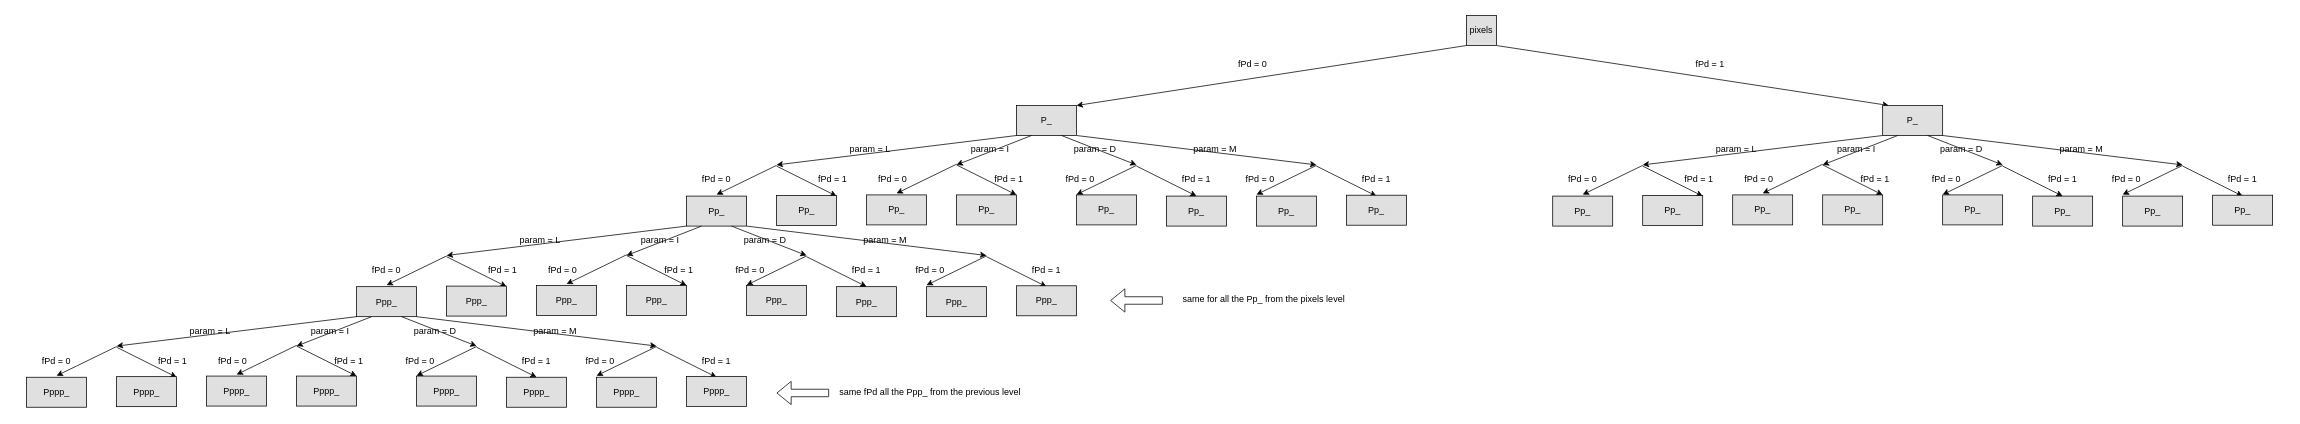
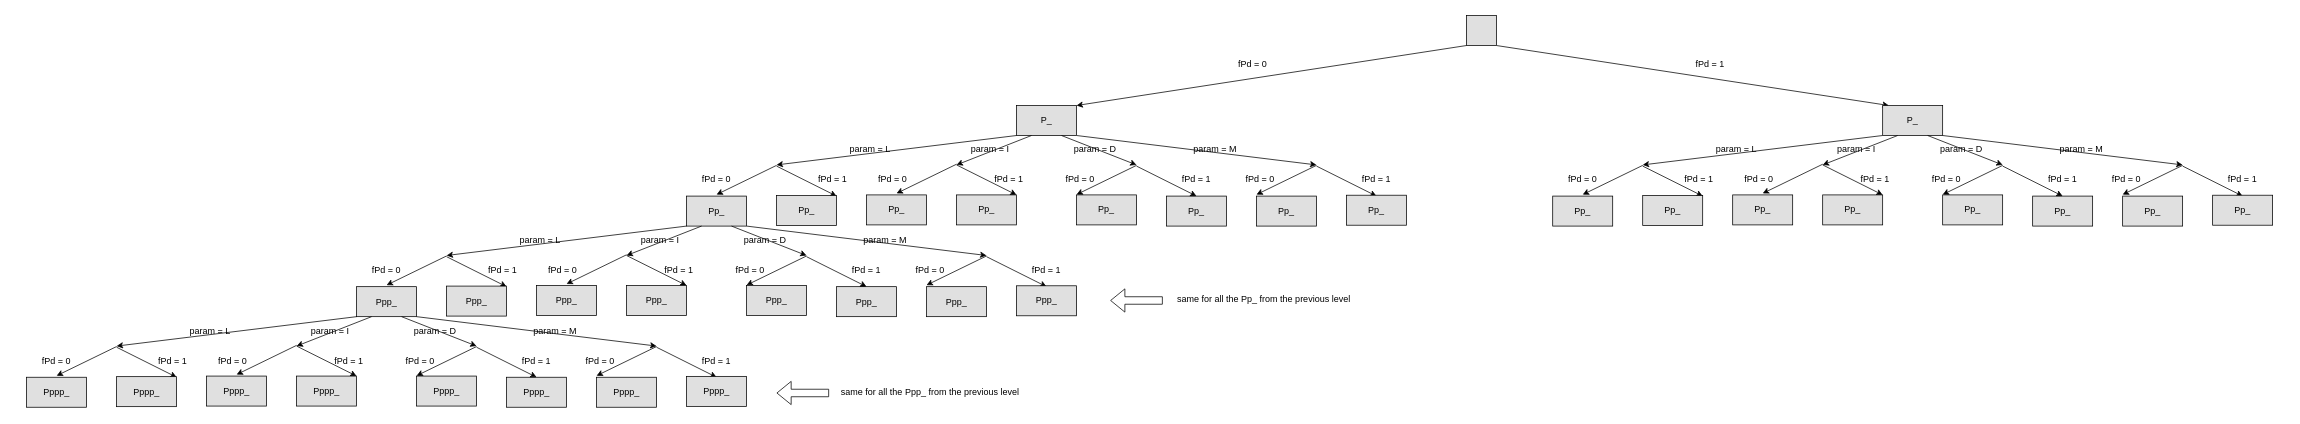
node "pixels": removed
node "same for all the Pp_ from the pixels level": label "same for all the Pp_ from the pixels level" -> "same for all the Pp_ from the previous level"
node "same fPd all the Ppp_ from the previous level": label "same fPd all the Ppp_ from the previous level" -> "same for all the Ppp_ from the previous level"
